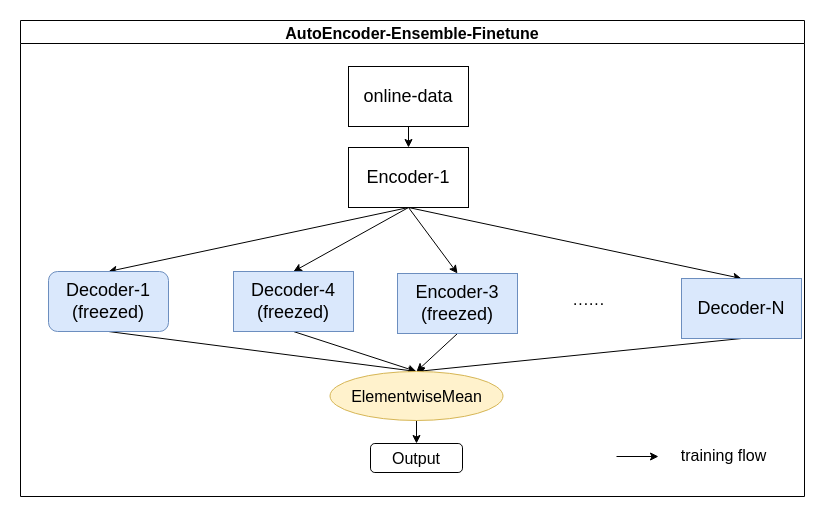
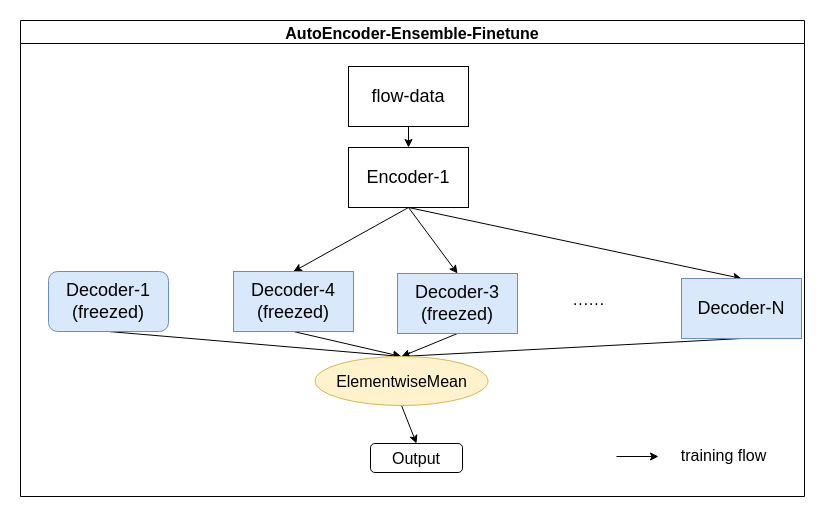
node "online-data": label "online-data" -> "flow-data"
edge "Encoder-1" -> "Decoder-1 (freezed)": removed
node "Encoder-3 (freezed)": label "Encoder-3 (freezed)" -> "Decoder-3 (freezed)"
node "ElementwiseMean": moved (417, 396) -> (402, 381)
